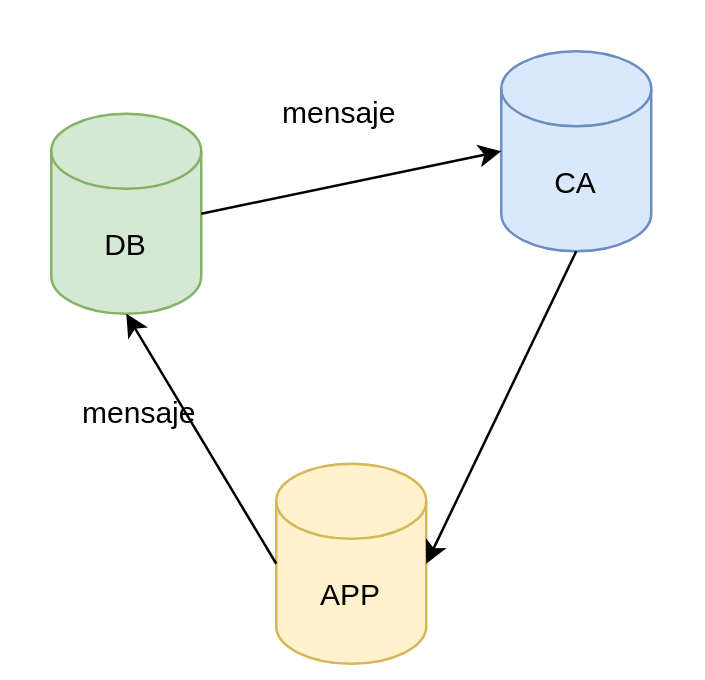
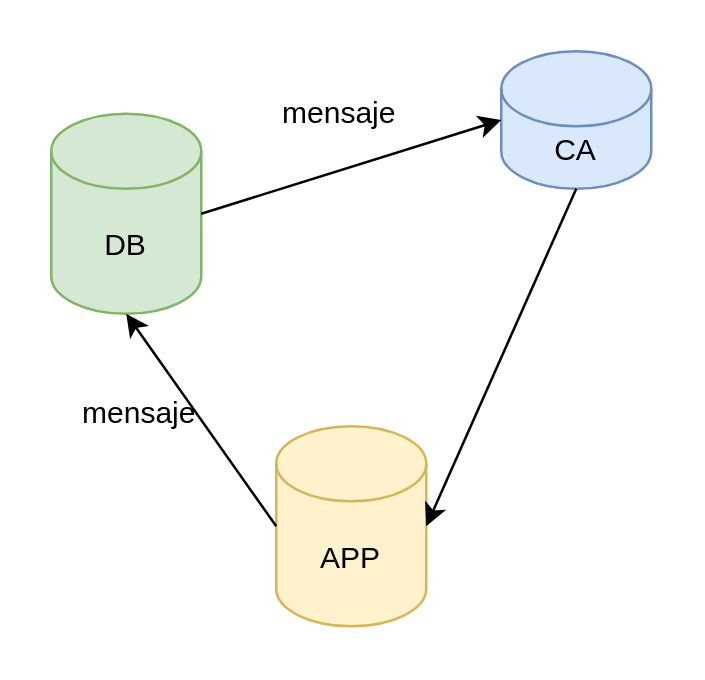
node "CA": size 150x200 -> 150x138
node "APP": moved (351, 564) -> (351, 526)
